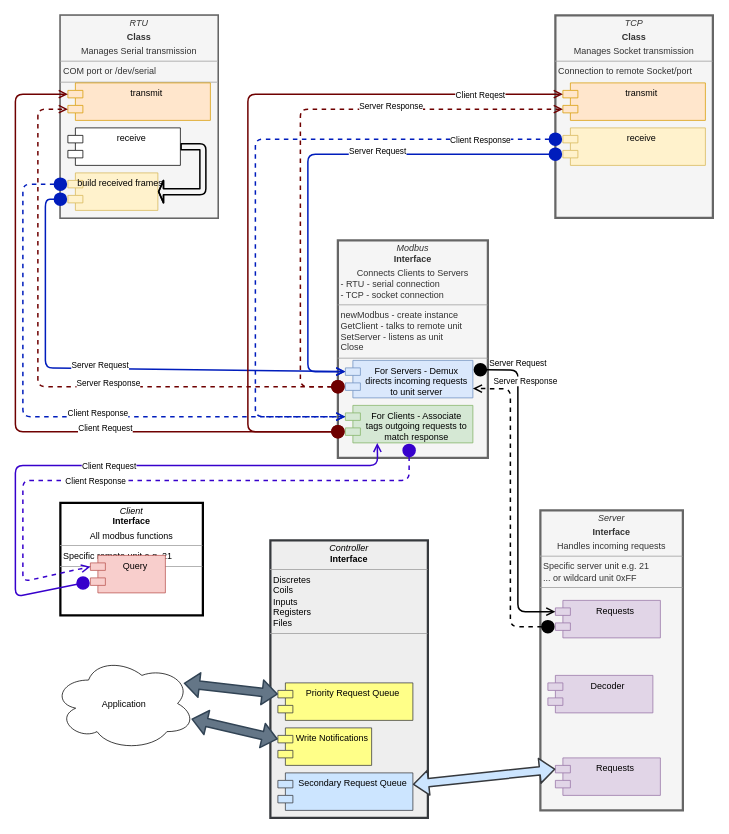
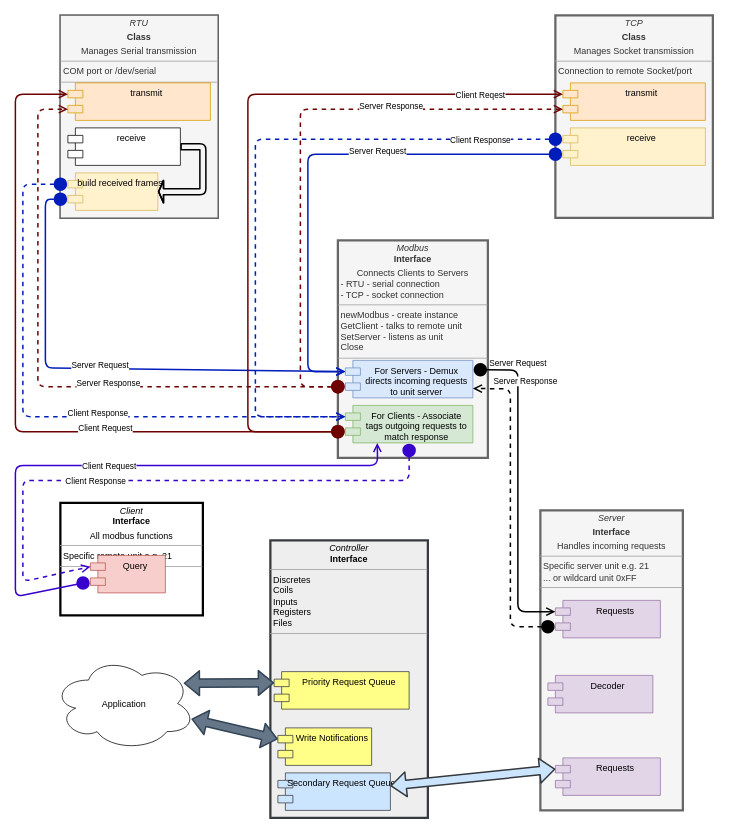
node "Priority Request Queue": moved (345, 702) -> (342, 690)
node "Secondary Request Queue": size 135x38 -> 113x38
